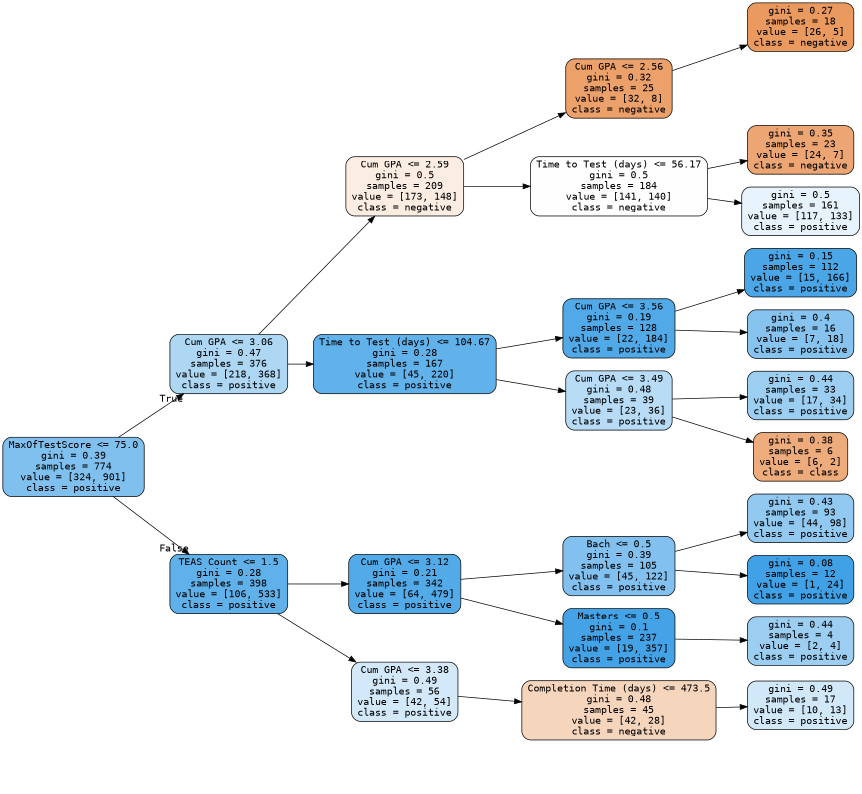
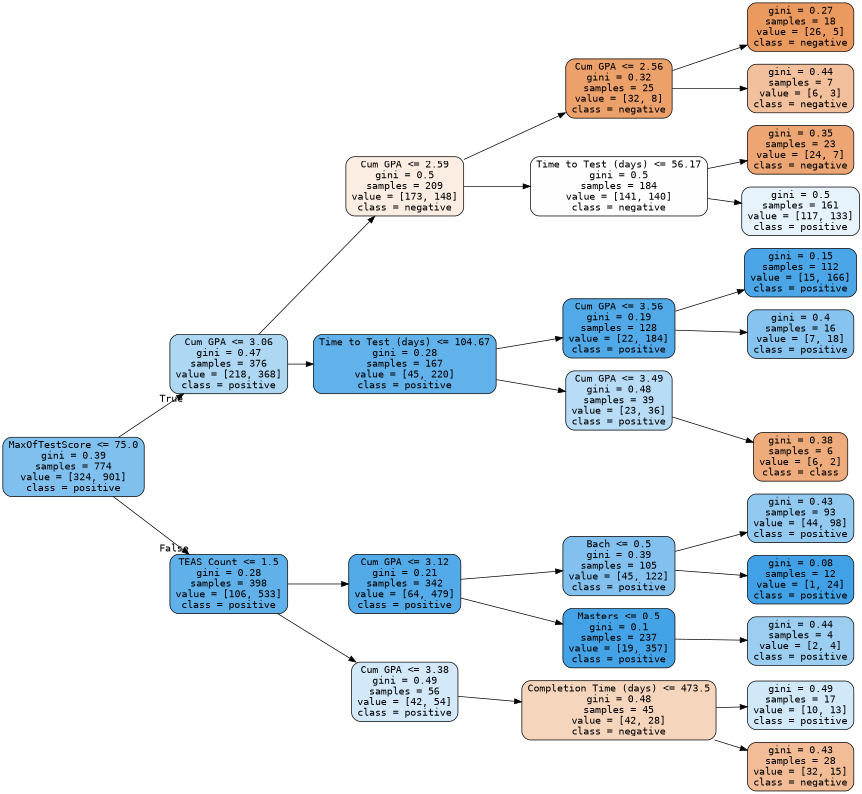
node "gini = 0.44 samples = 7 value = [6, 3] class = negative": added
node "gini = 0.44 samples = 33 value = [17, 34] class = positive": removed
node "gini = 0.43 samples = 28 value = [32, 15] class = negative": added
